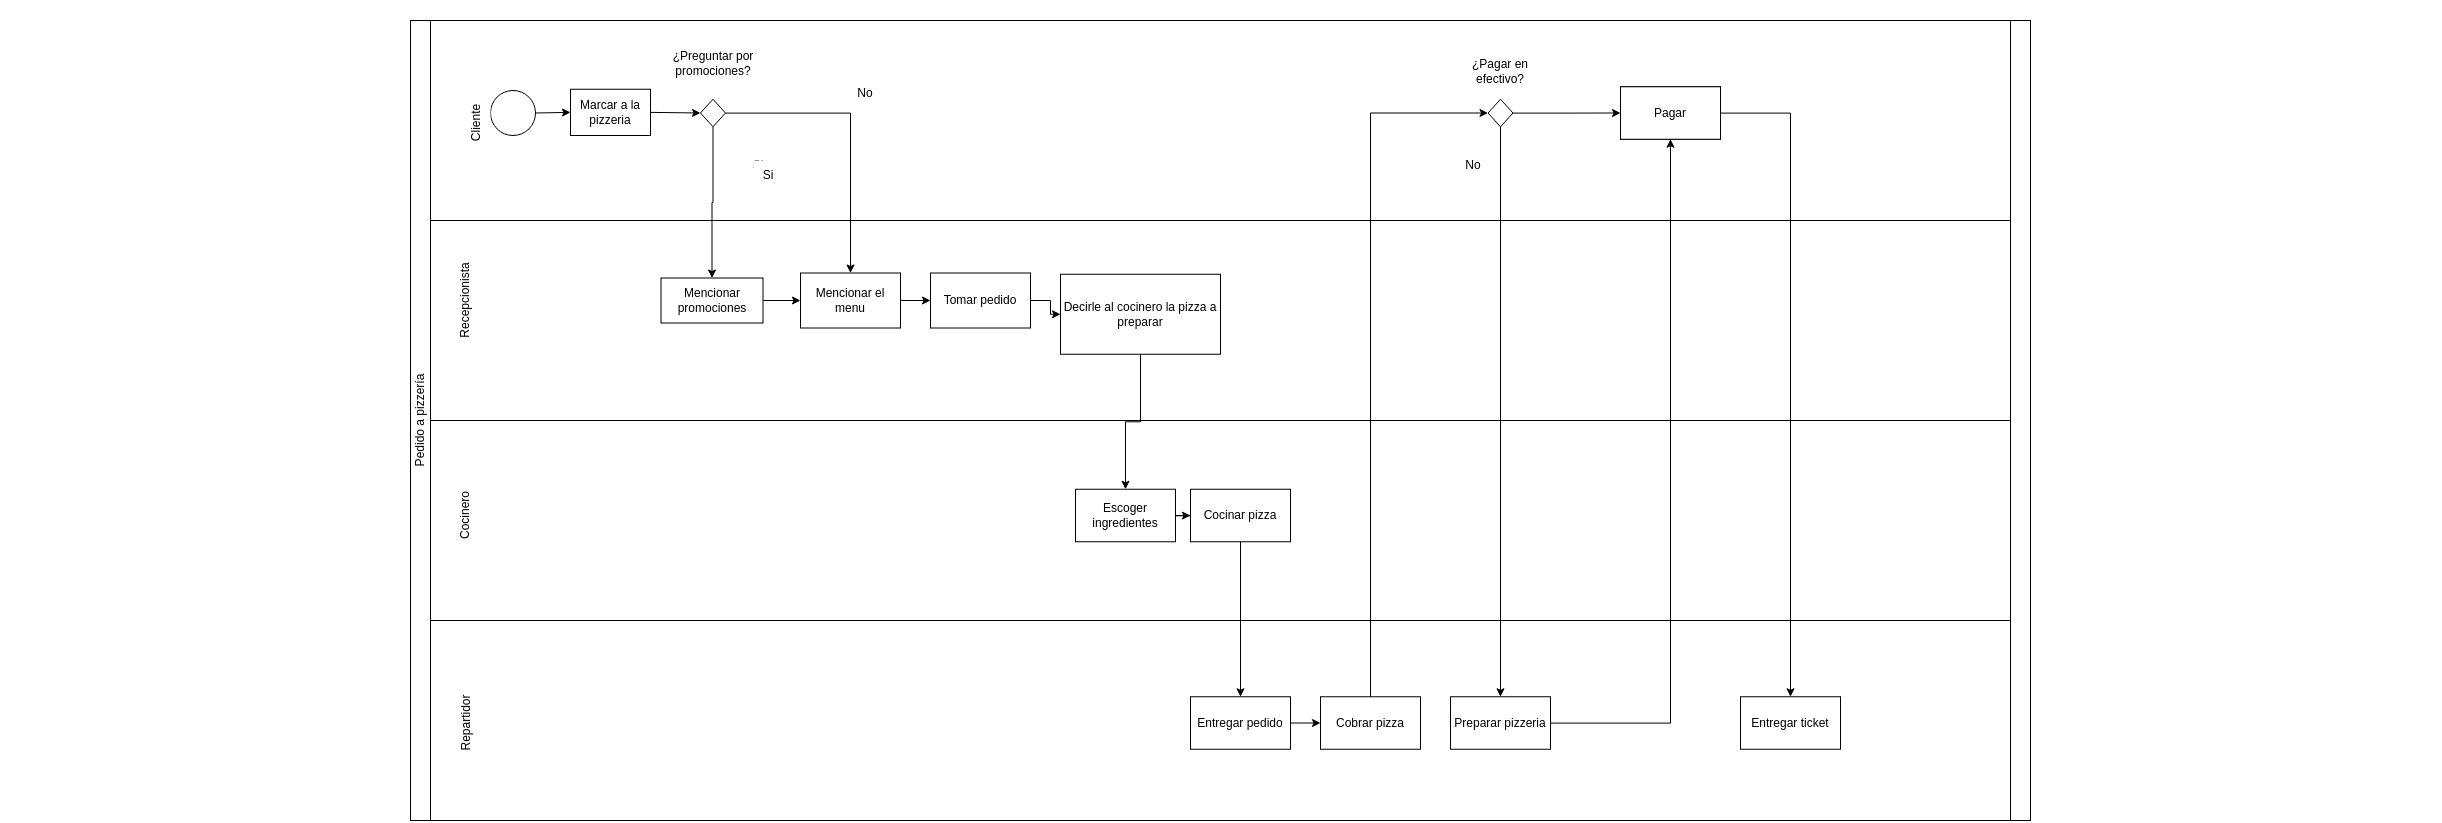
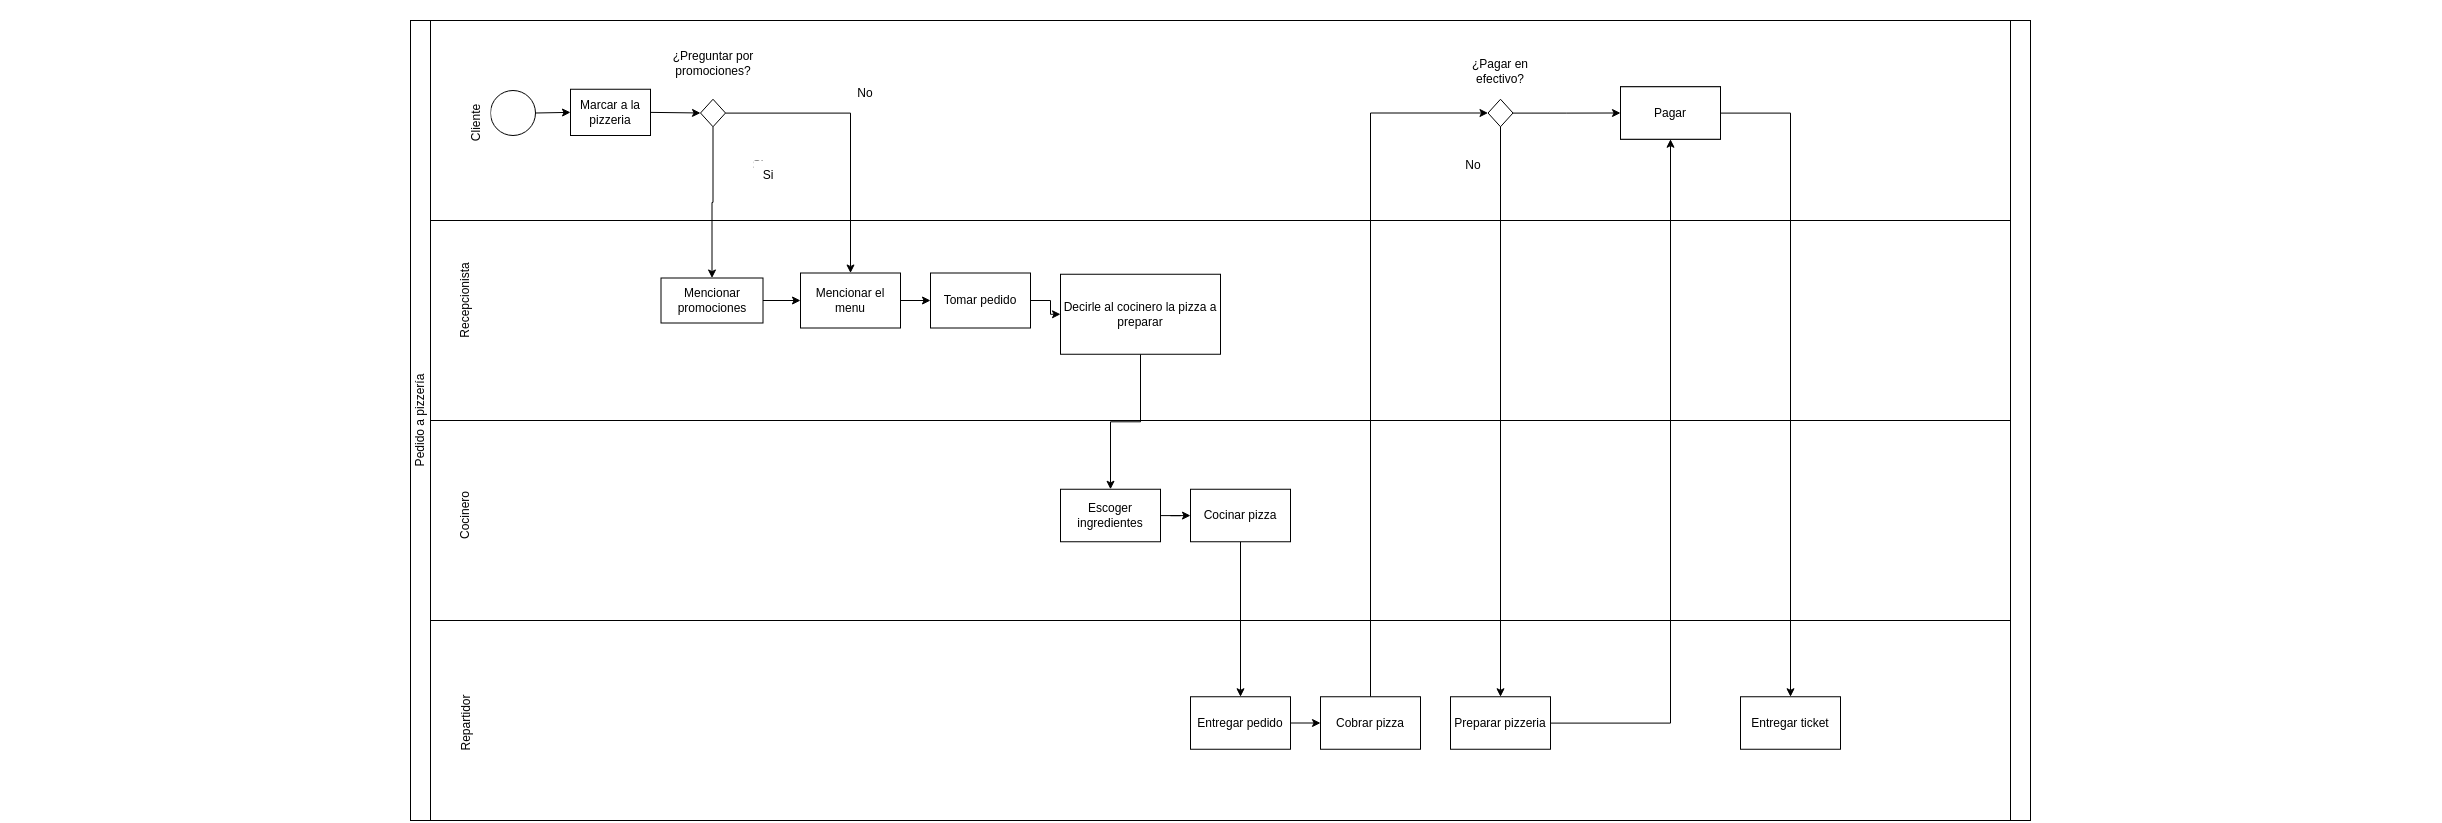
node "Escoger ingredientes": moved (1126, 516) -> (1111, 516)
